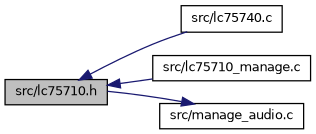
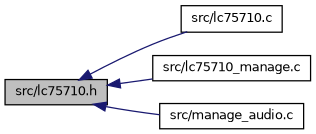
node "src/lc75740.c": label "src/lc75740.c" -> "src/lc75710.c"
edge "src/lc75710.h" -> "src/manage_audio.c": reversed
